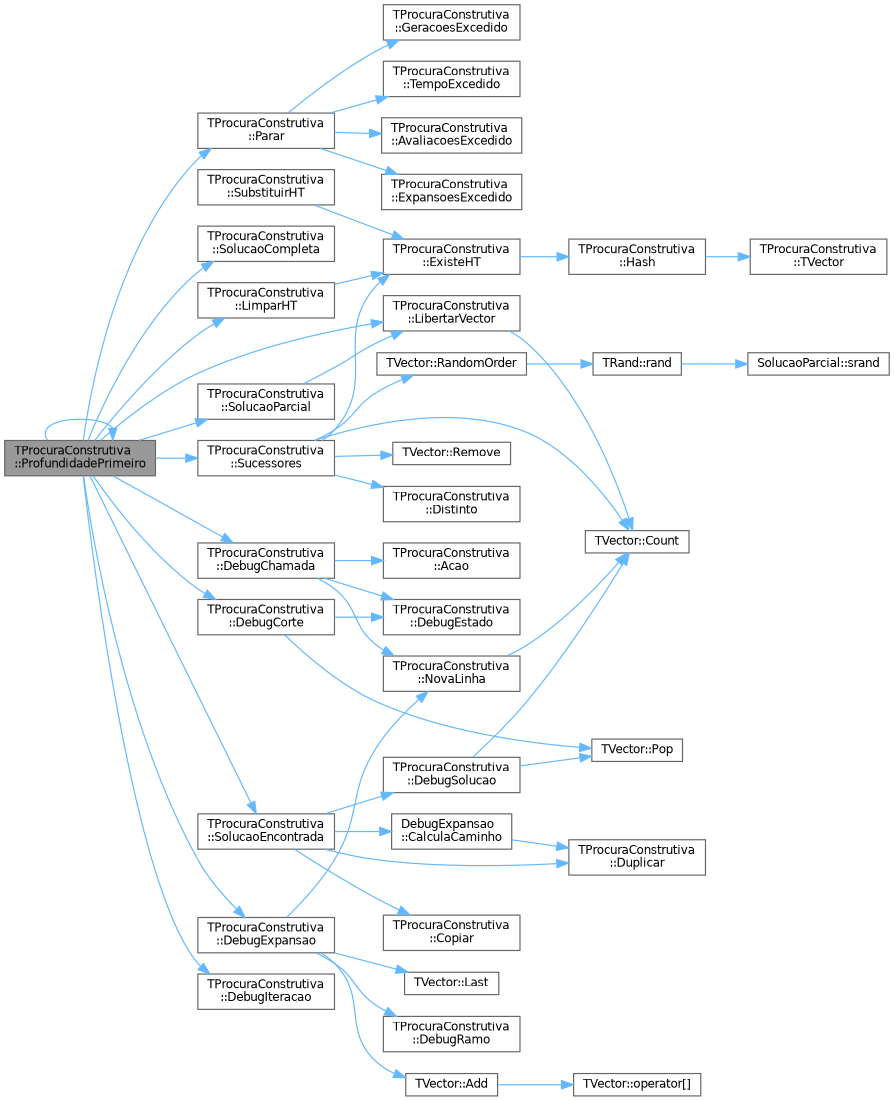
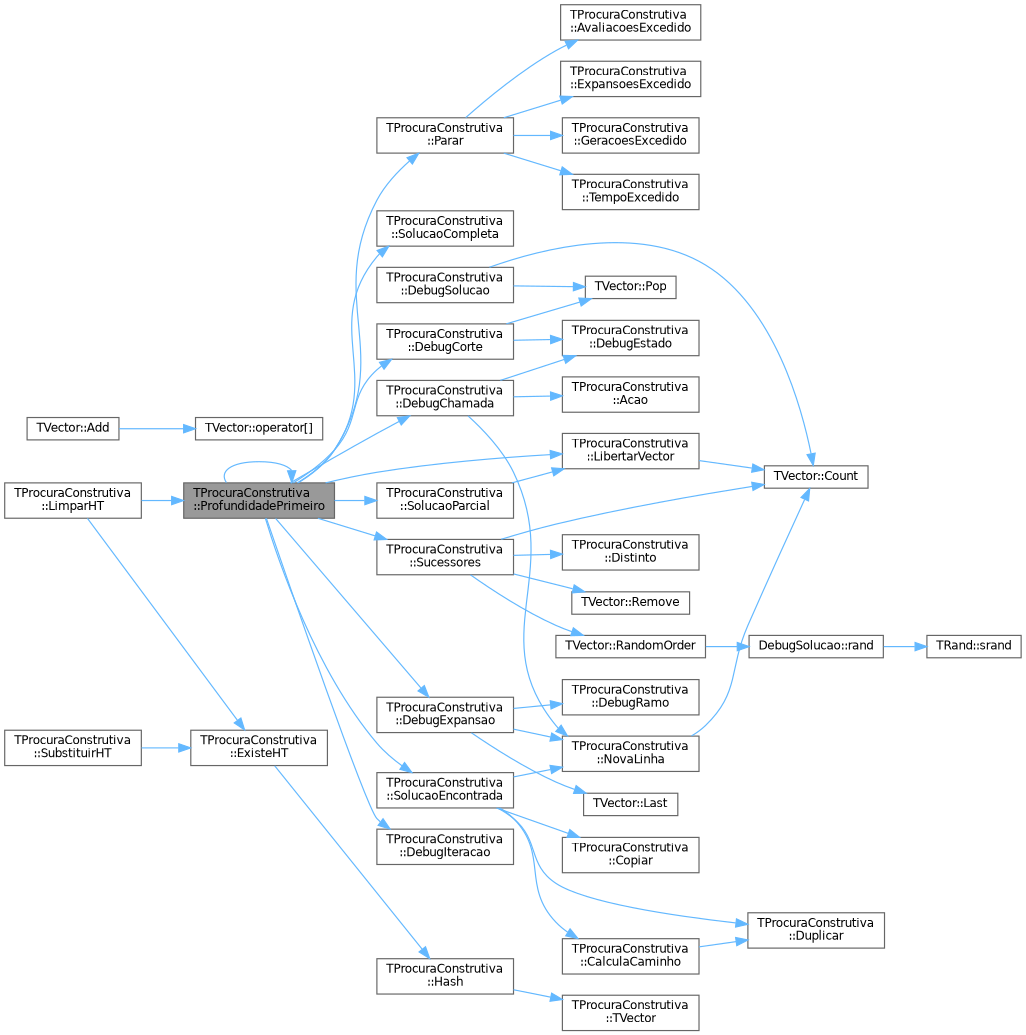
edge "TProcuraConstrutiva ::Sucessores" -> "TProcuraConstrutiva ::ExisteHT": removed
node "TRand::rand": label "TRand::rand" -> "DebugSolucao::rand"
node "SolucaoParcial::srand": label "SolucaoParcial::srand" -> "TRand::srand"
edge "TProcuraConstrutiva ::ProfundidadePrimeiro" -> "TProcuraConstrutiva ::LimparHT": reversed
edge "TProcuraConstrutiva ::SolucaoEncontrada" -> "TProcuraConstrutiva ::DebugSolucao": now "TProcuraConstrutiva ::SolucaoEncontrada" -> "TProcuraConstrutiva ::NovaLinha"
node "DebugExpansao ::CalculaCaminho": label "DebugExpansao ::CalculaCaminho" -> "TProcuraConstrutiva ::CalculaCaminho"
edge "TProcuraConstrutiva ::DebugExpansao" -> "TVector::Add": removed
